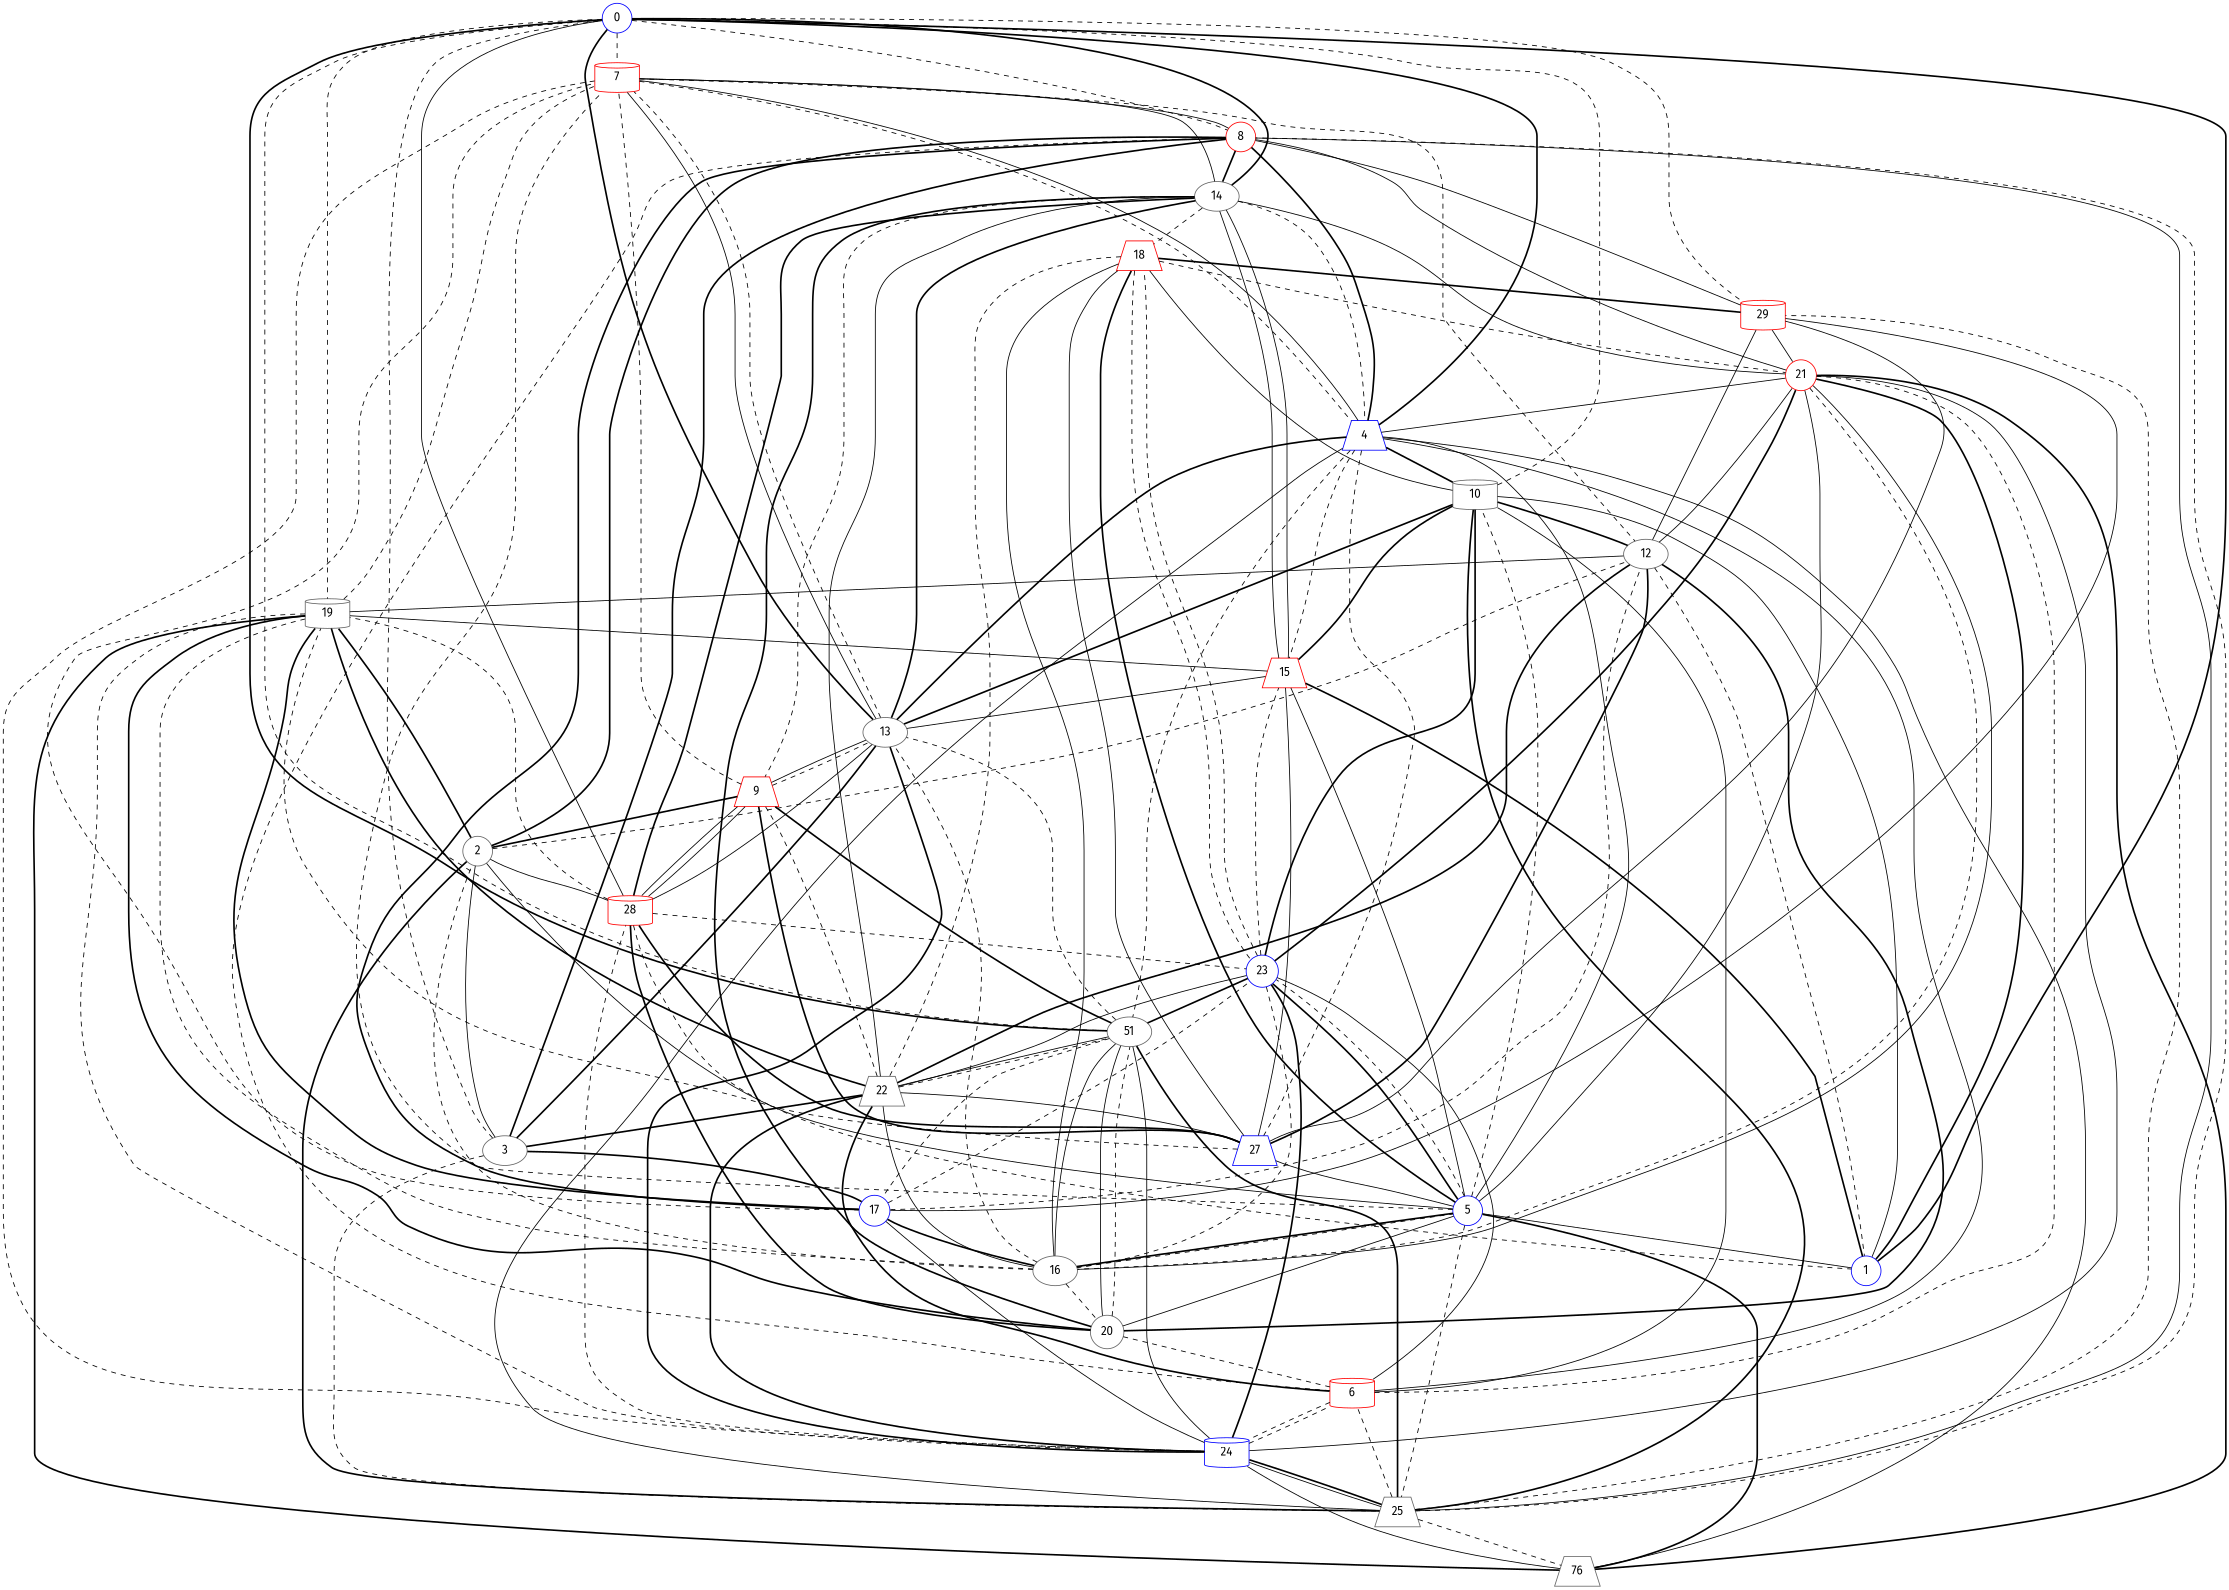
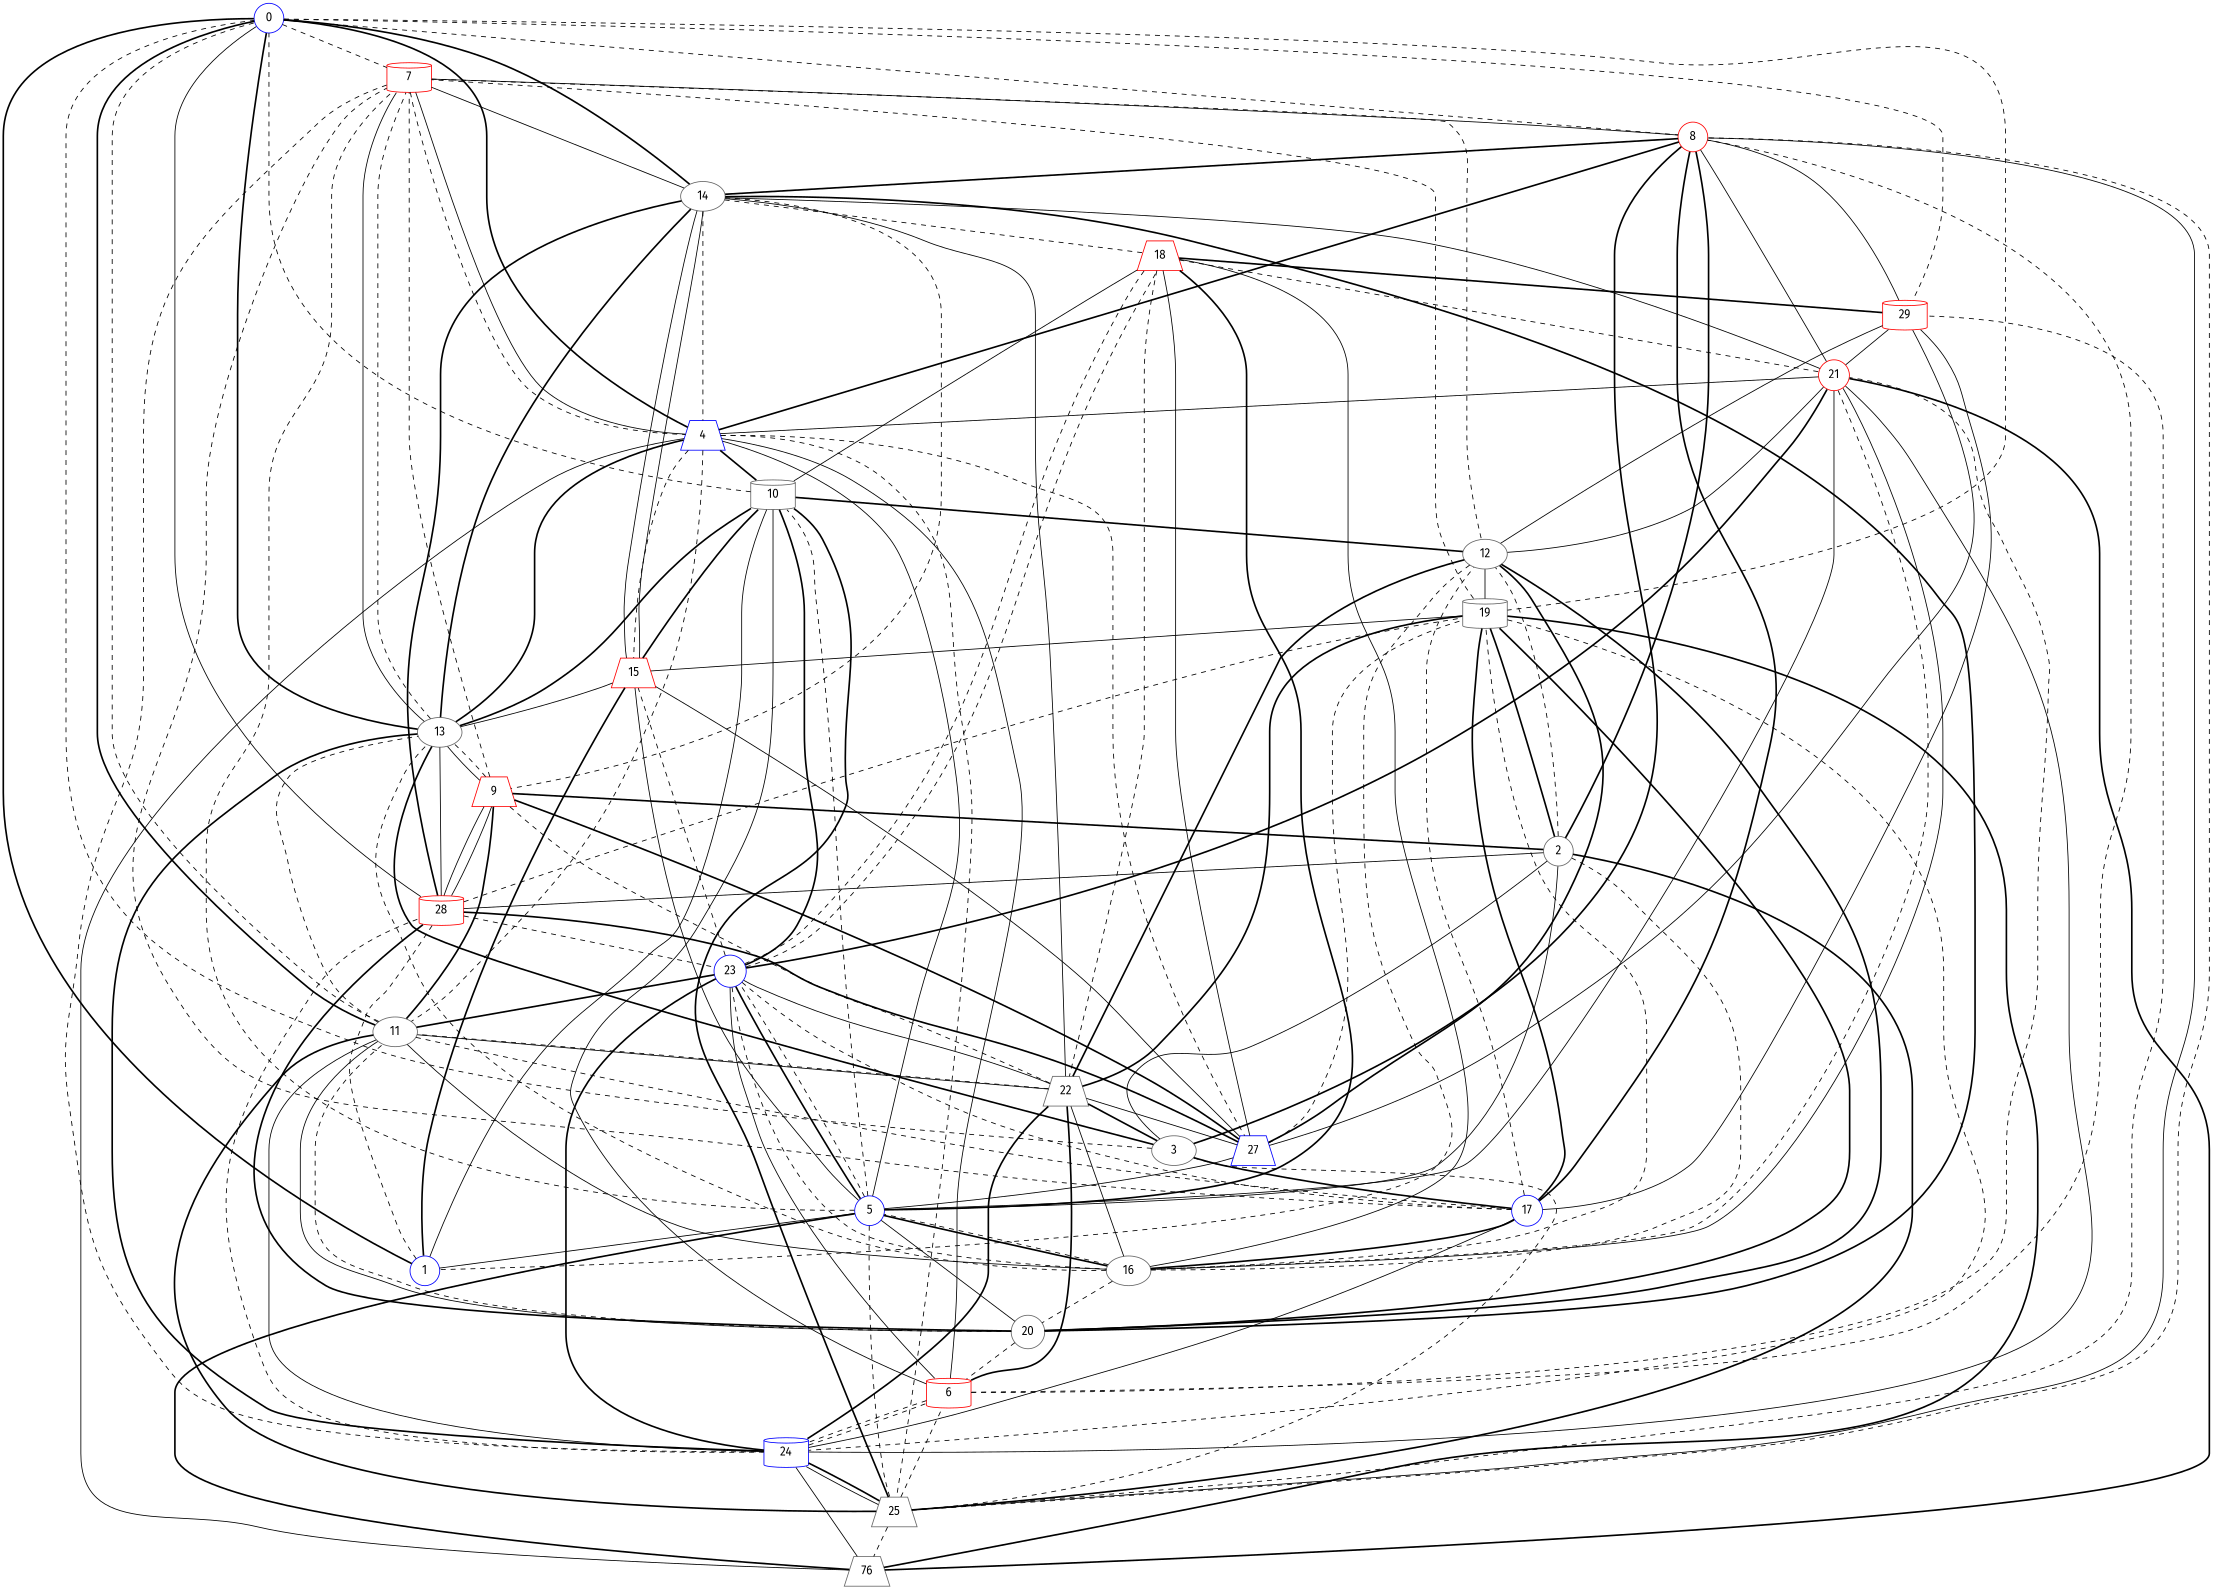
edge "21" -- "1": removed
node "51": label "51" -> "11"
edge "4" -- "25": style solid -> dashed
